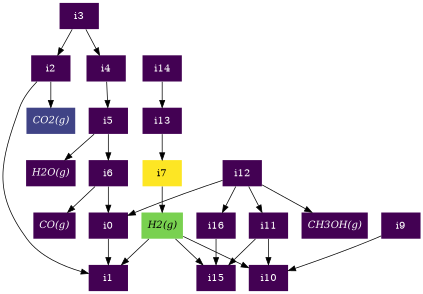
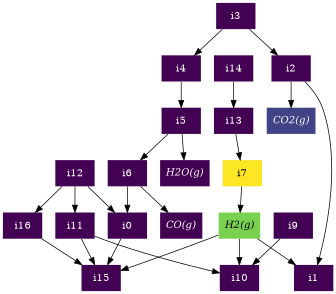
node "CH3OH(g)": removed
edge "i0" -> "i1": now "i0" -> "i15"
